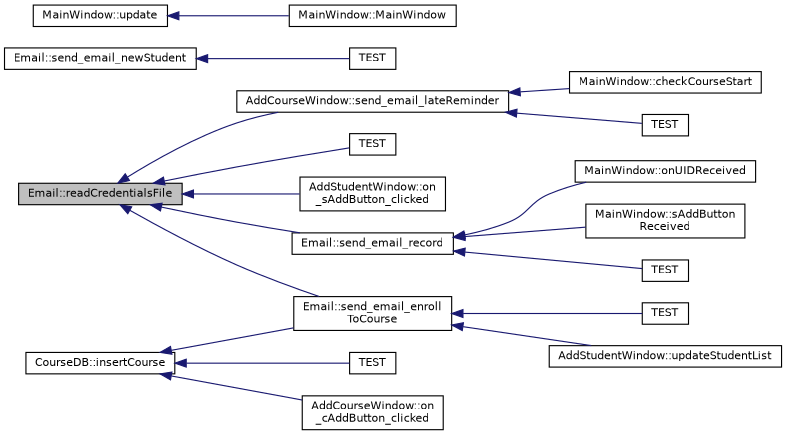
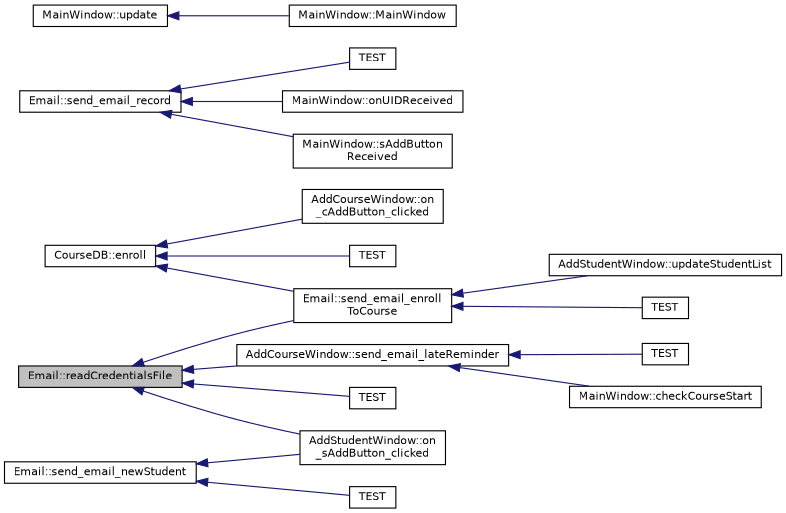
edge "Email::send_email_record" -> "Email::readCredentialsFile": removed
node "CourseDB::insertCourse": label "CourseDB::insertCourse" -> "CourseDB::enroll"
edge "AddStudentWindow::on _sAddButton_clicked" -> "Email::send_email_newStudent": added
